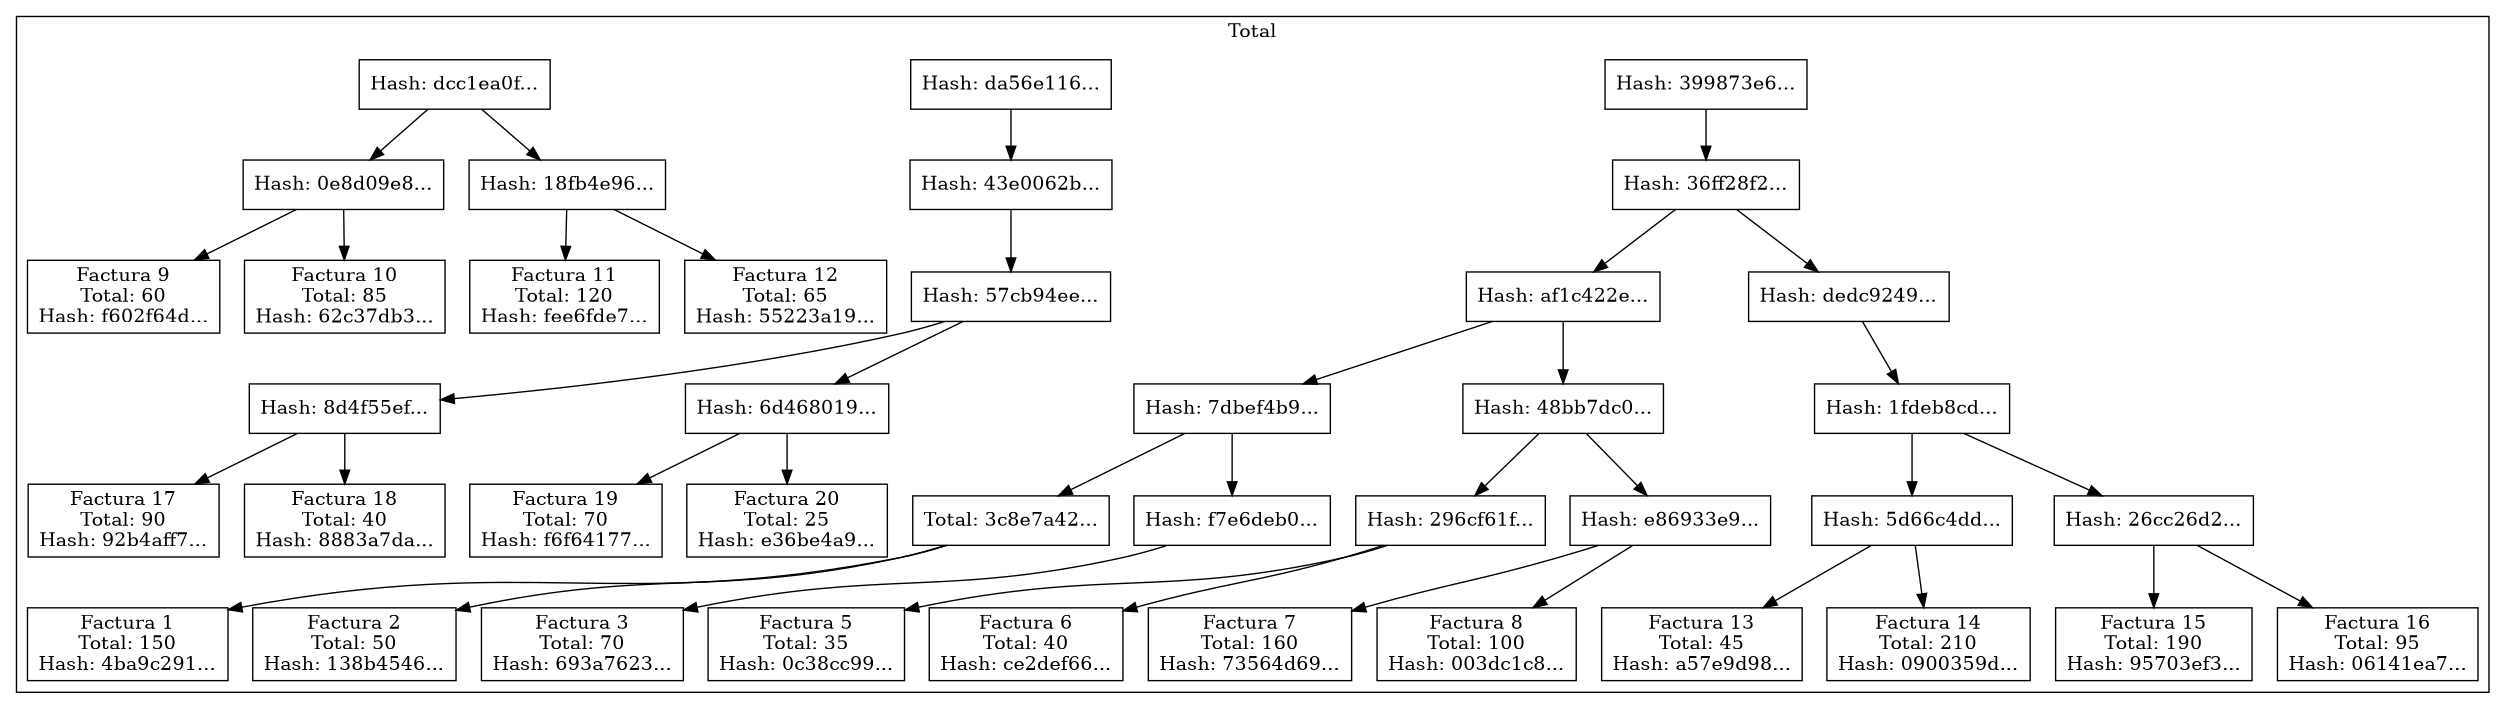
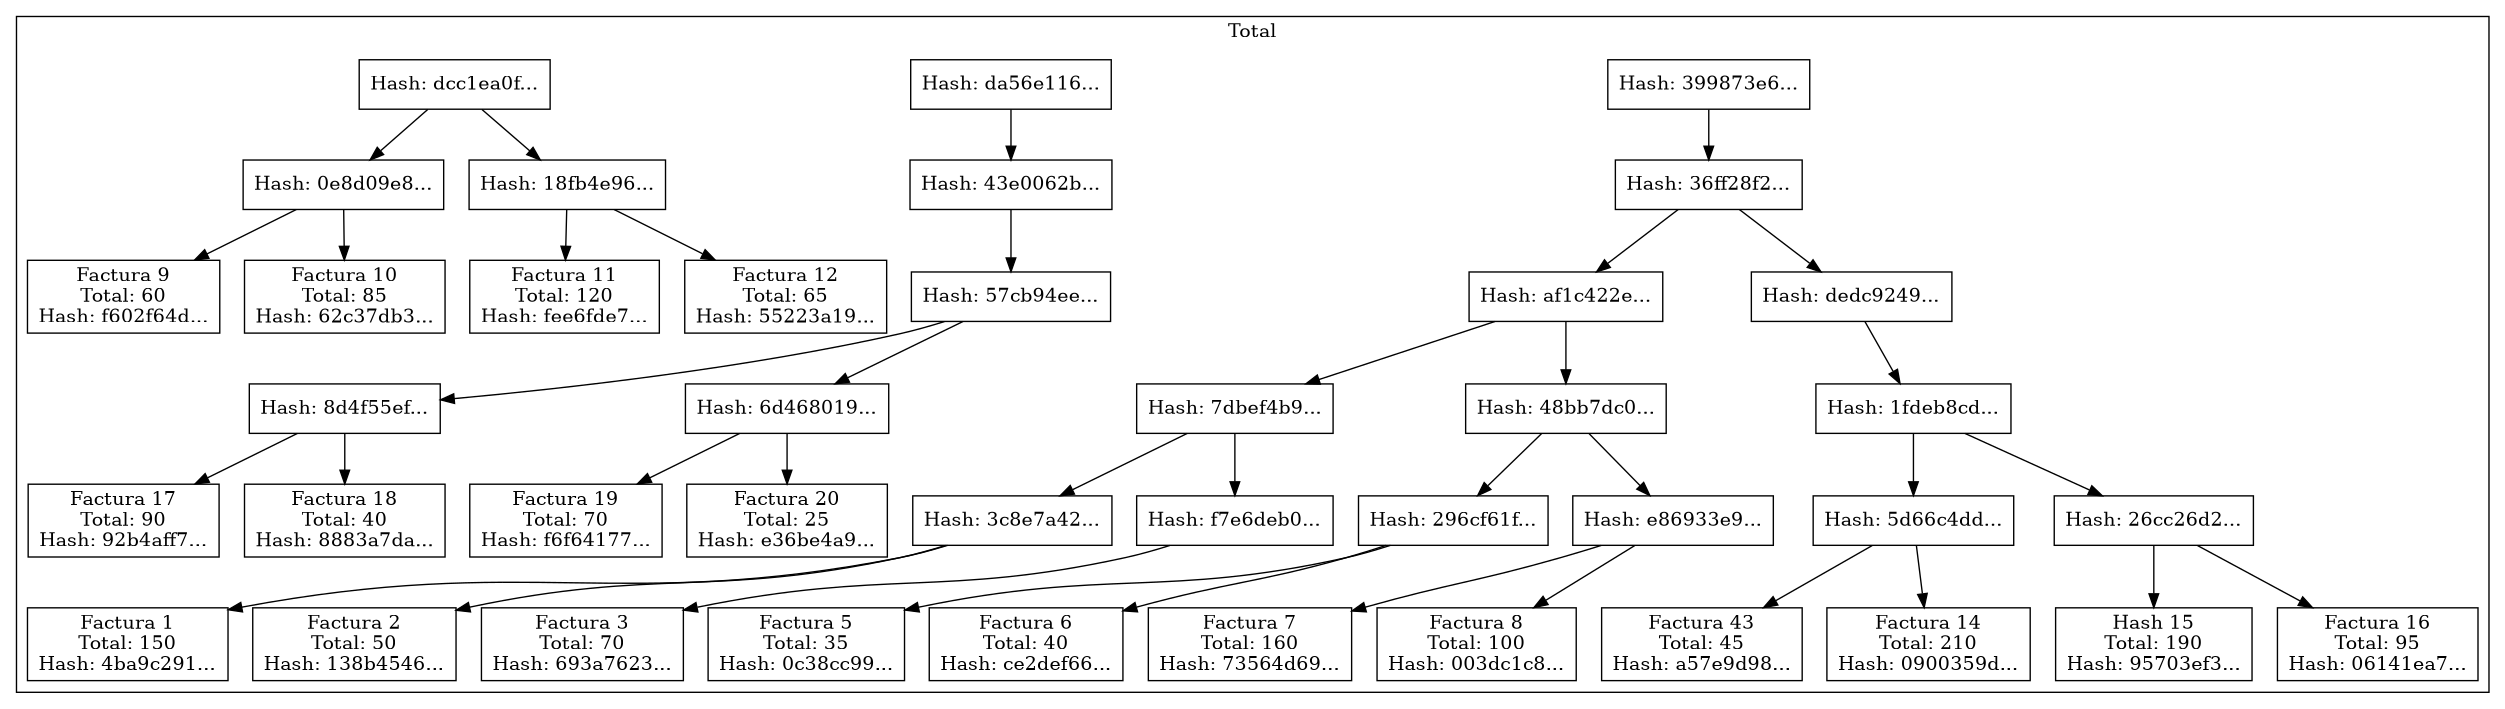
node "Total: 3c8e7a42...": label "Total: 3c8e7a42..." -> "Hash: 3c8e7a42..."
node "Factura 13 Total: 45 Hash: a57e9d98...": label "Factura 13 Total: 45 Hash: a57e9d98..." -> "Factura 43 Total: 45 Hash: a57e9d98..."
node "Factura 15 Total: 190 Hash: 95703ef3...": label "Factura 15 Total: 190 Hash: 95703ef3..." -> "Hash 15 Total: 190 Hash: 95703ef3..."
